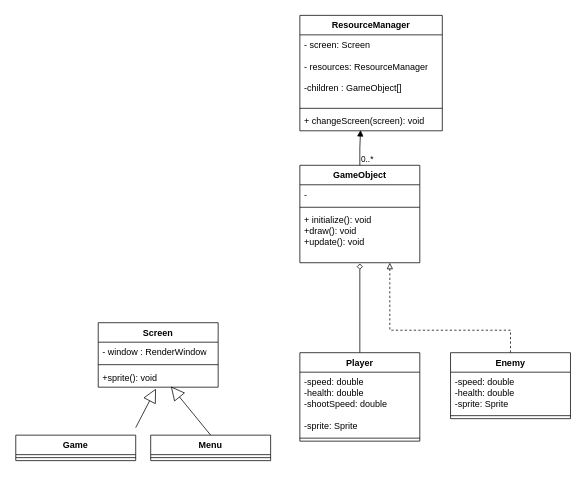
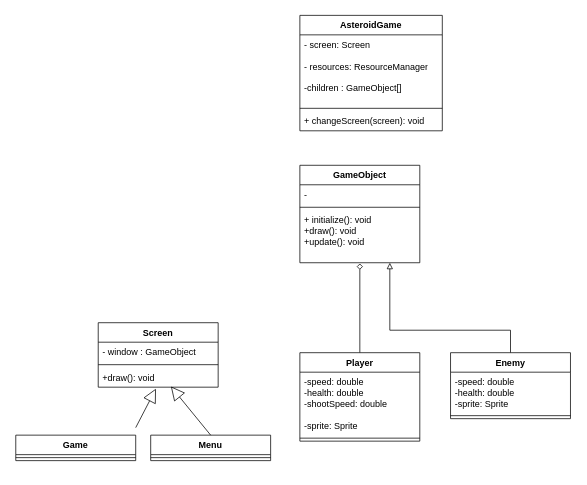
node "ResourceManager": label "ResourceManager" -> "AsteroidGame"
edge "GameObject" -> "+ changeScreen(screen): void": removed, label "0..*"
edge "Enemy" -> "GameObject": style dashed -> solid
node "- window : RenderWindow": label "- window : RenderWindow" -> "- window : GameObject"
node "+sprite(): void": label "+sprite(): void" -> "+draw(): void"
